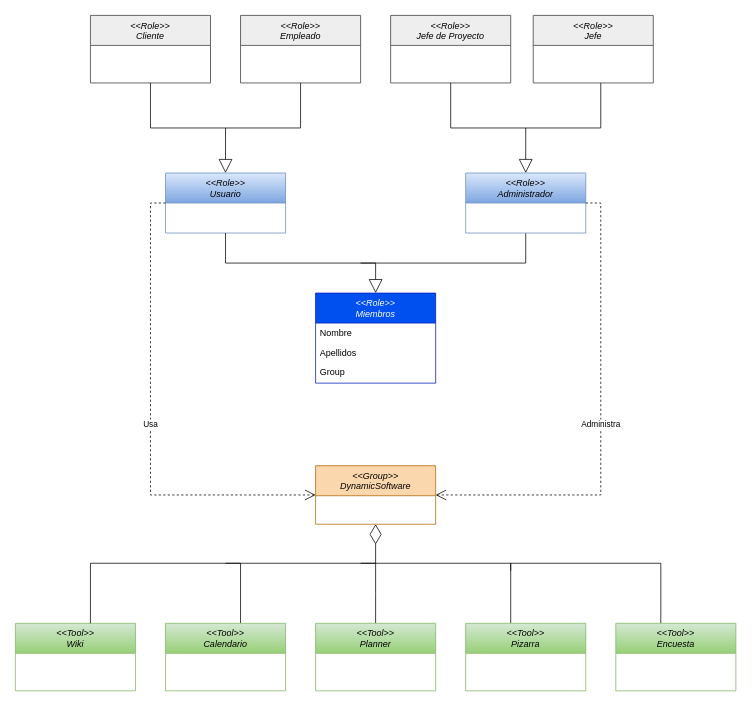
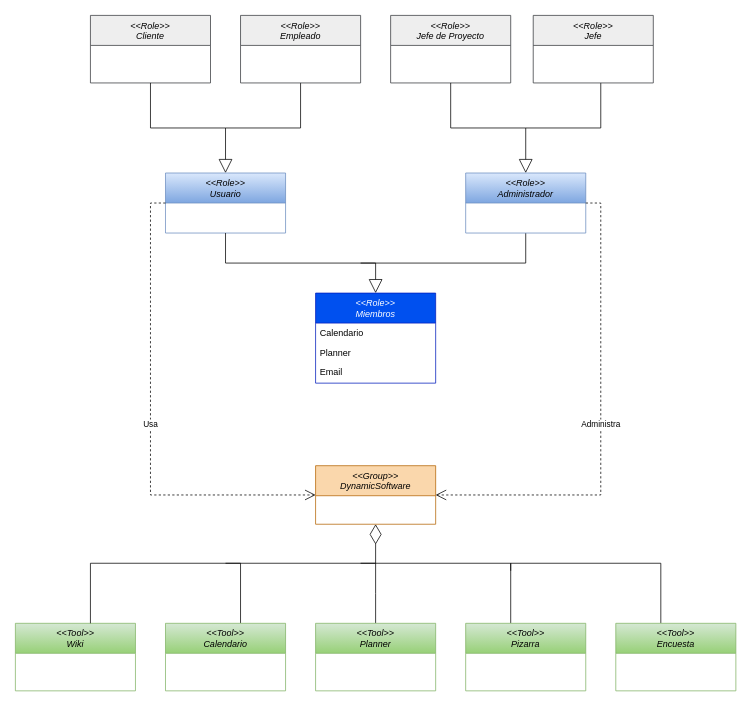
node "Nombre": label "Nombre" -> "Calendario"
node "Apellidos": label "Apellidos" -> "Planner"
node "Group": label "Group" -> "Email"
